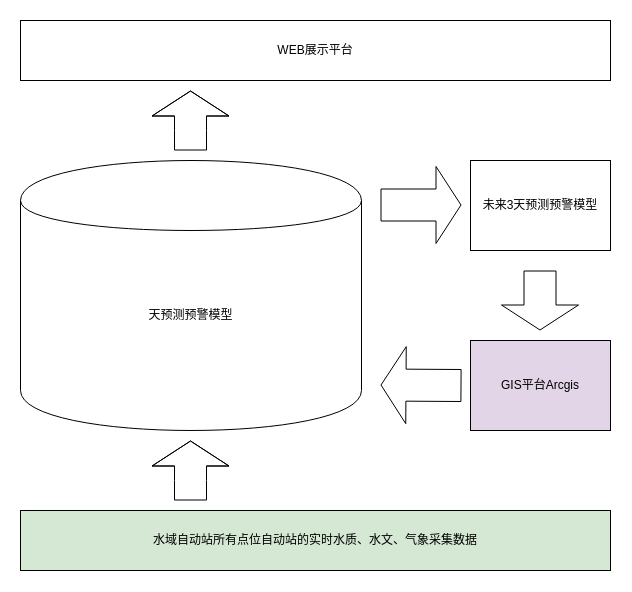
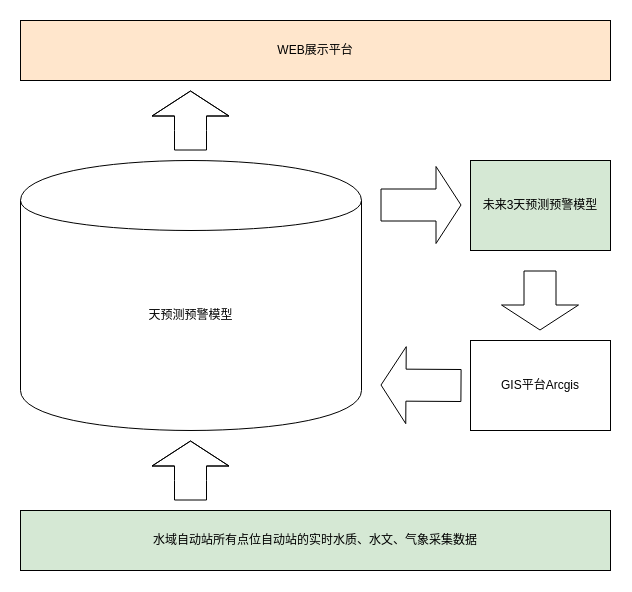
node "WEB展示平台": fillcolor #ffffff -> #ffe6cc
node "未来3天预测预警模型": fillcolor #ffffff -> #d5e8d4
node "GIS平台Arcgis": fillcolor #e1d5e7 -> #ffffff
